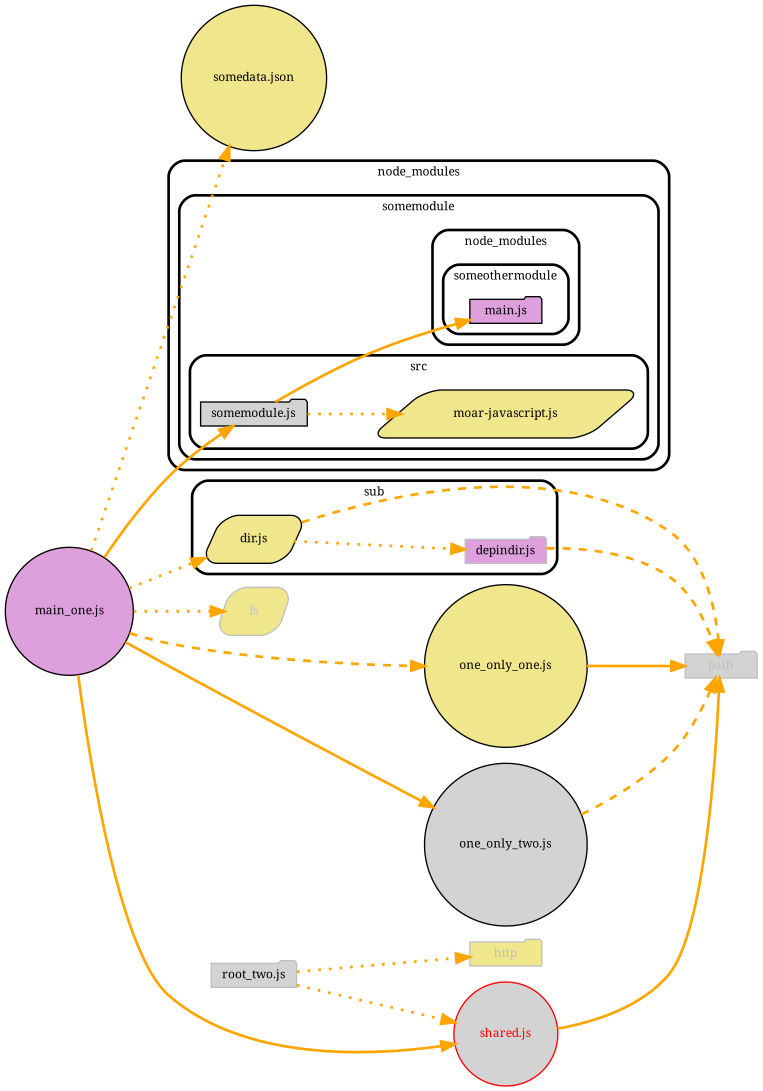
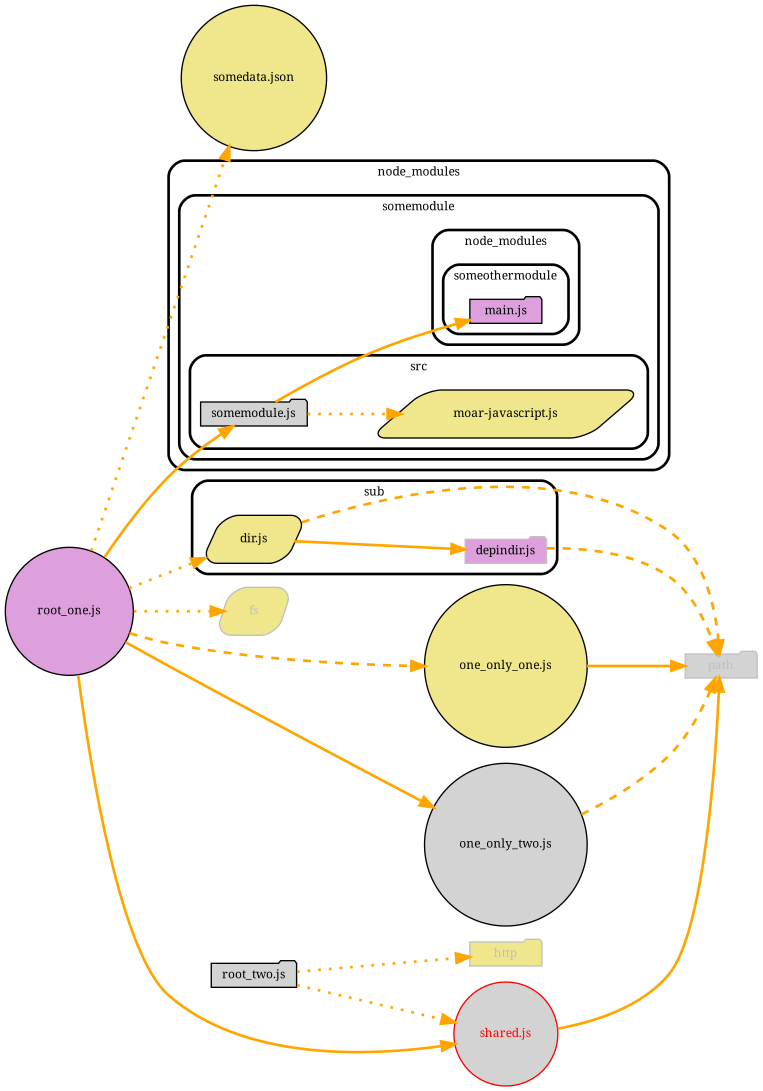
edge "dir.js" -> "depindir.js": style dotted -> bold
node "main_one.js": label "main_one.js" -> "root_one.js"
node "root_two.js": color grey -> black
